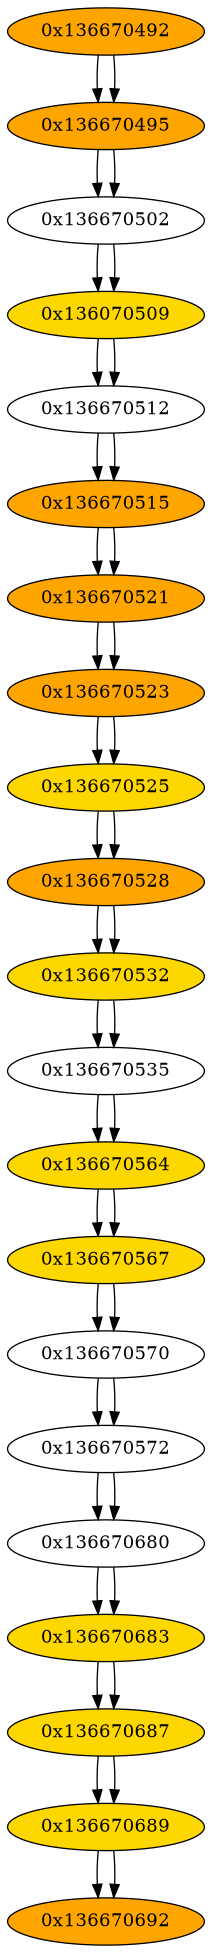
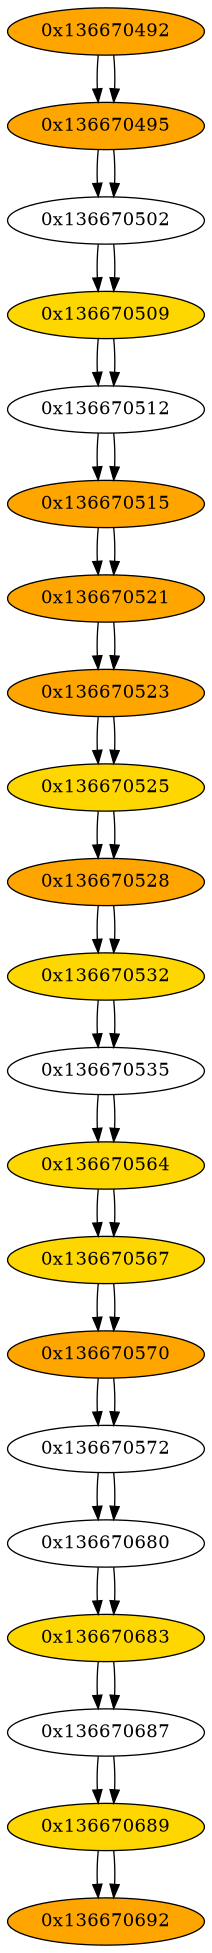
node "0x136070509": label "0x136070509" -> "0x136670509"
node "0x136670570": fillcolor white -> orange
node "0x136670687": fillcolor gold -> white
